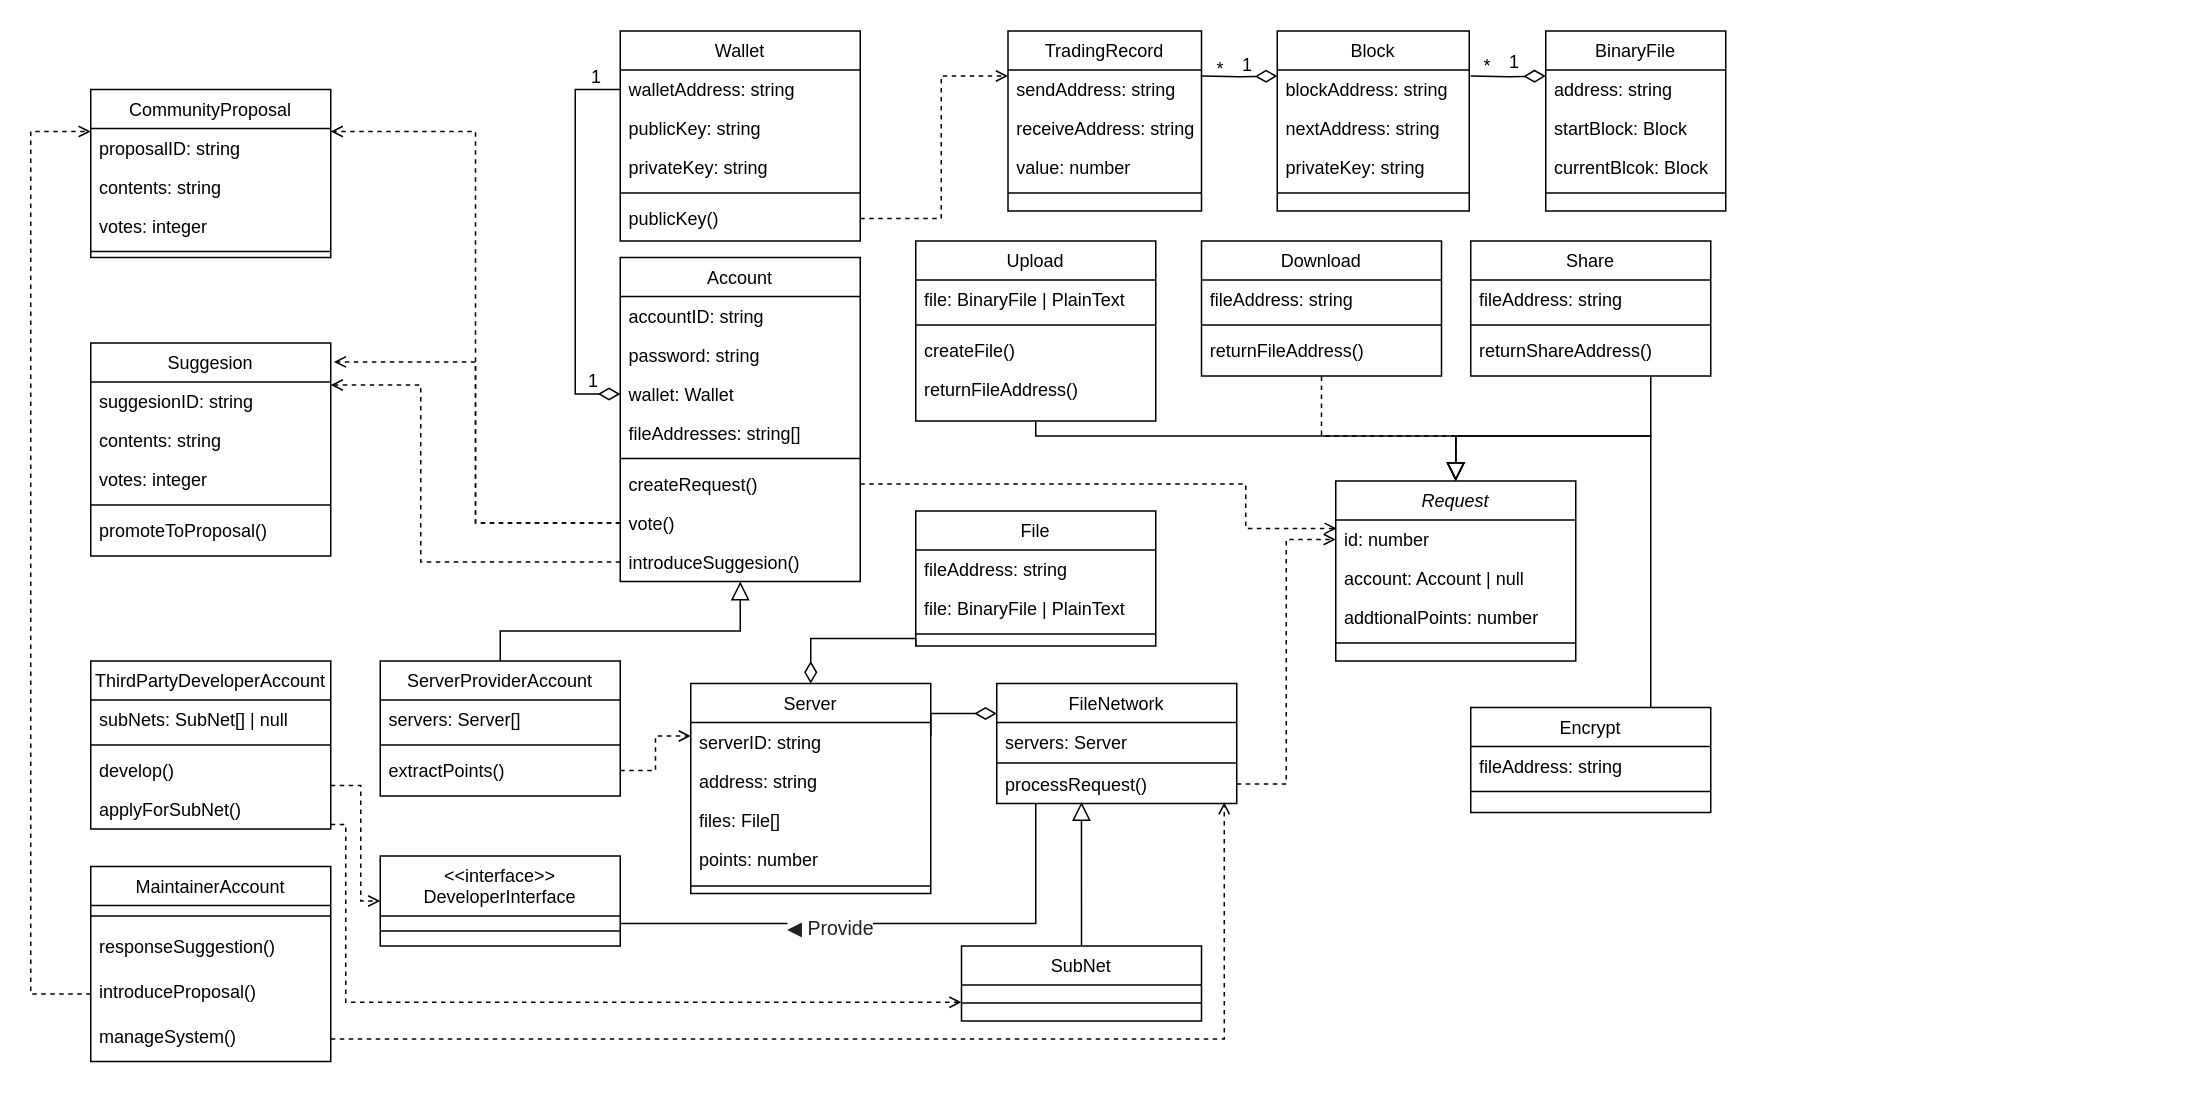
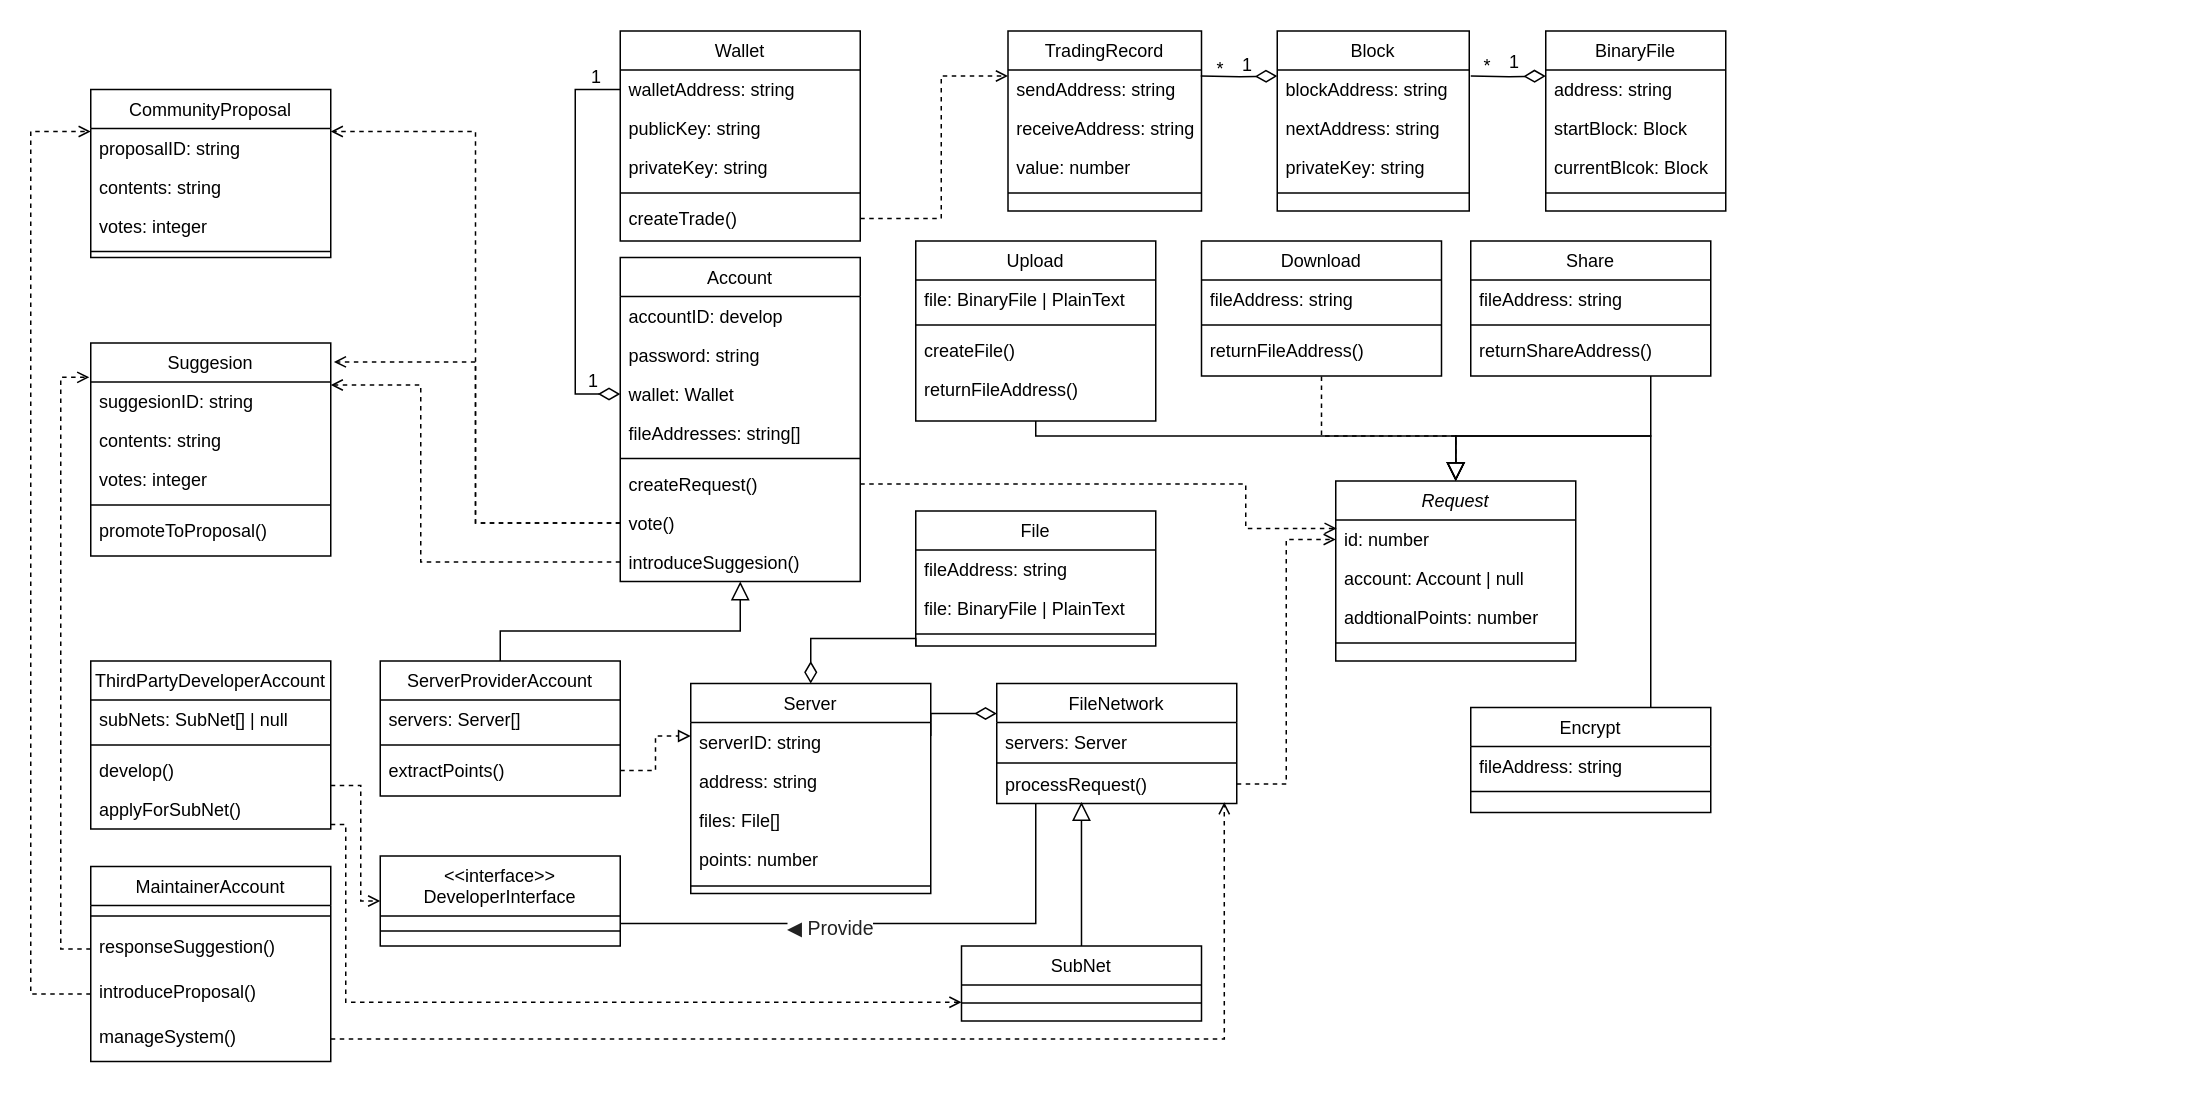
node "publicKey()": label "publicKey()" -> "createTrade()"
node "accountID: string": label "accountID: string" -> "accountID: develop"
edge "responseSuggestion()" -> "Suggesion": added
edge "extractPoints()" -> "Server": arrowhead open -> block
